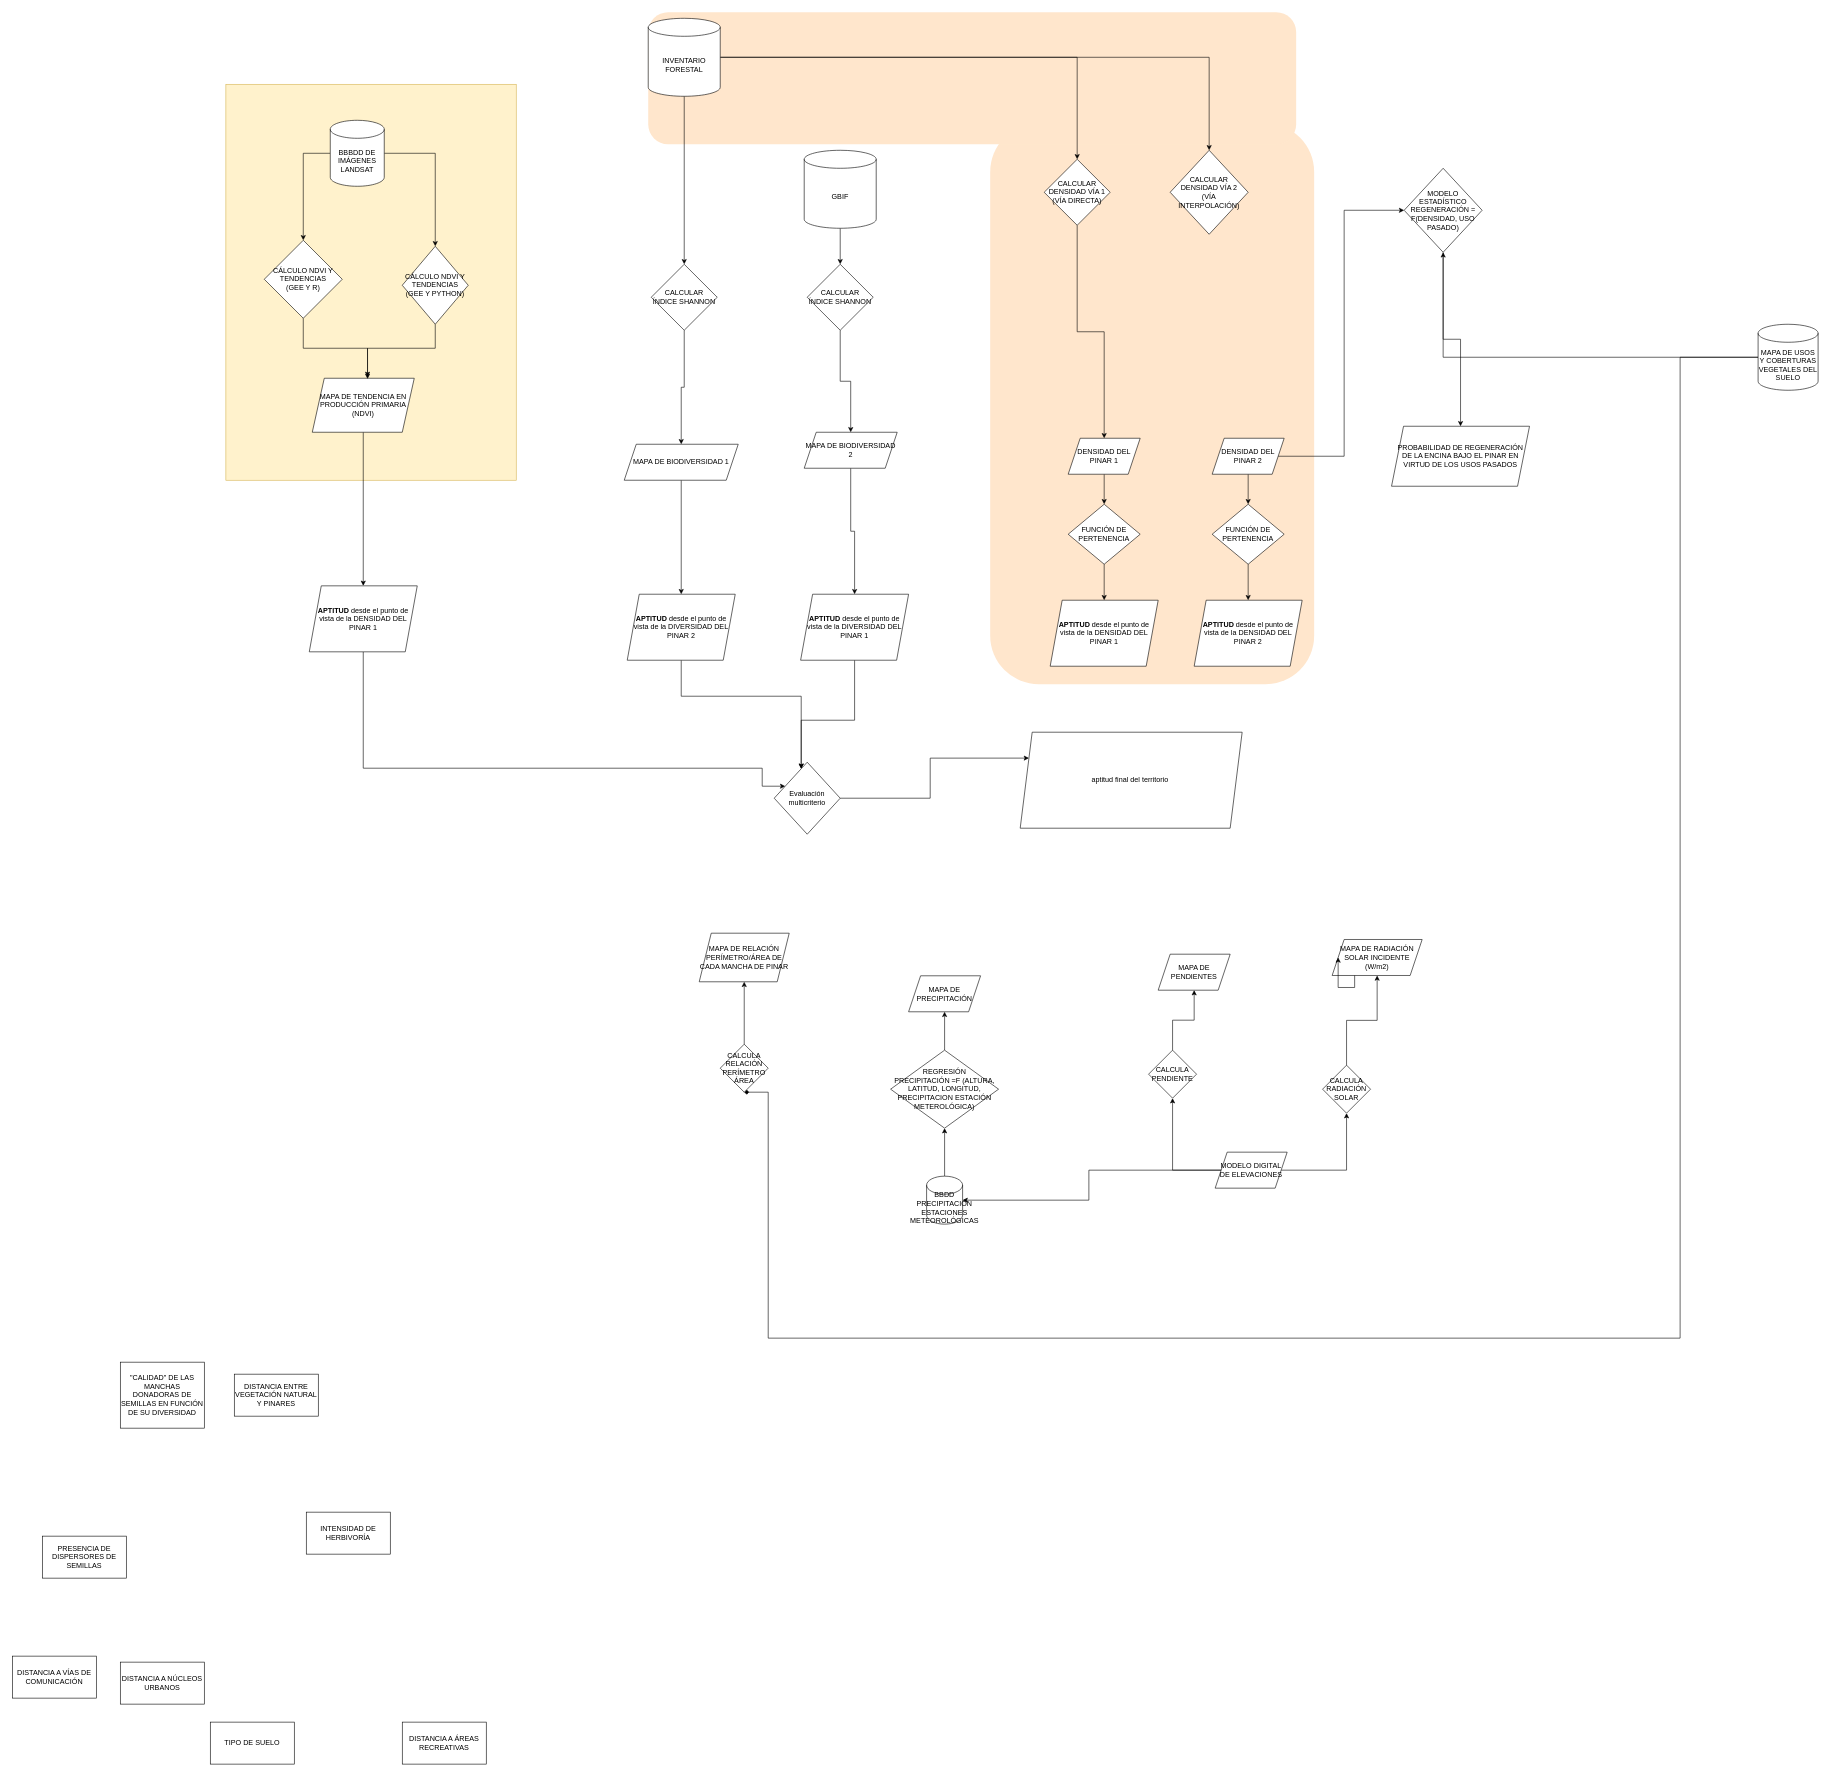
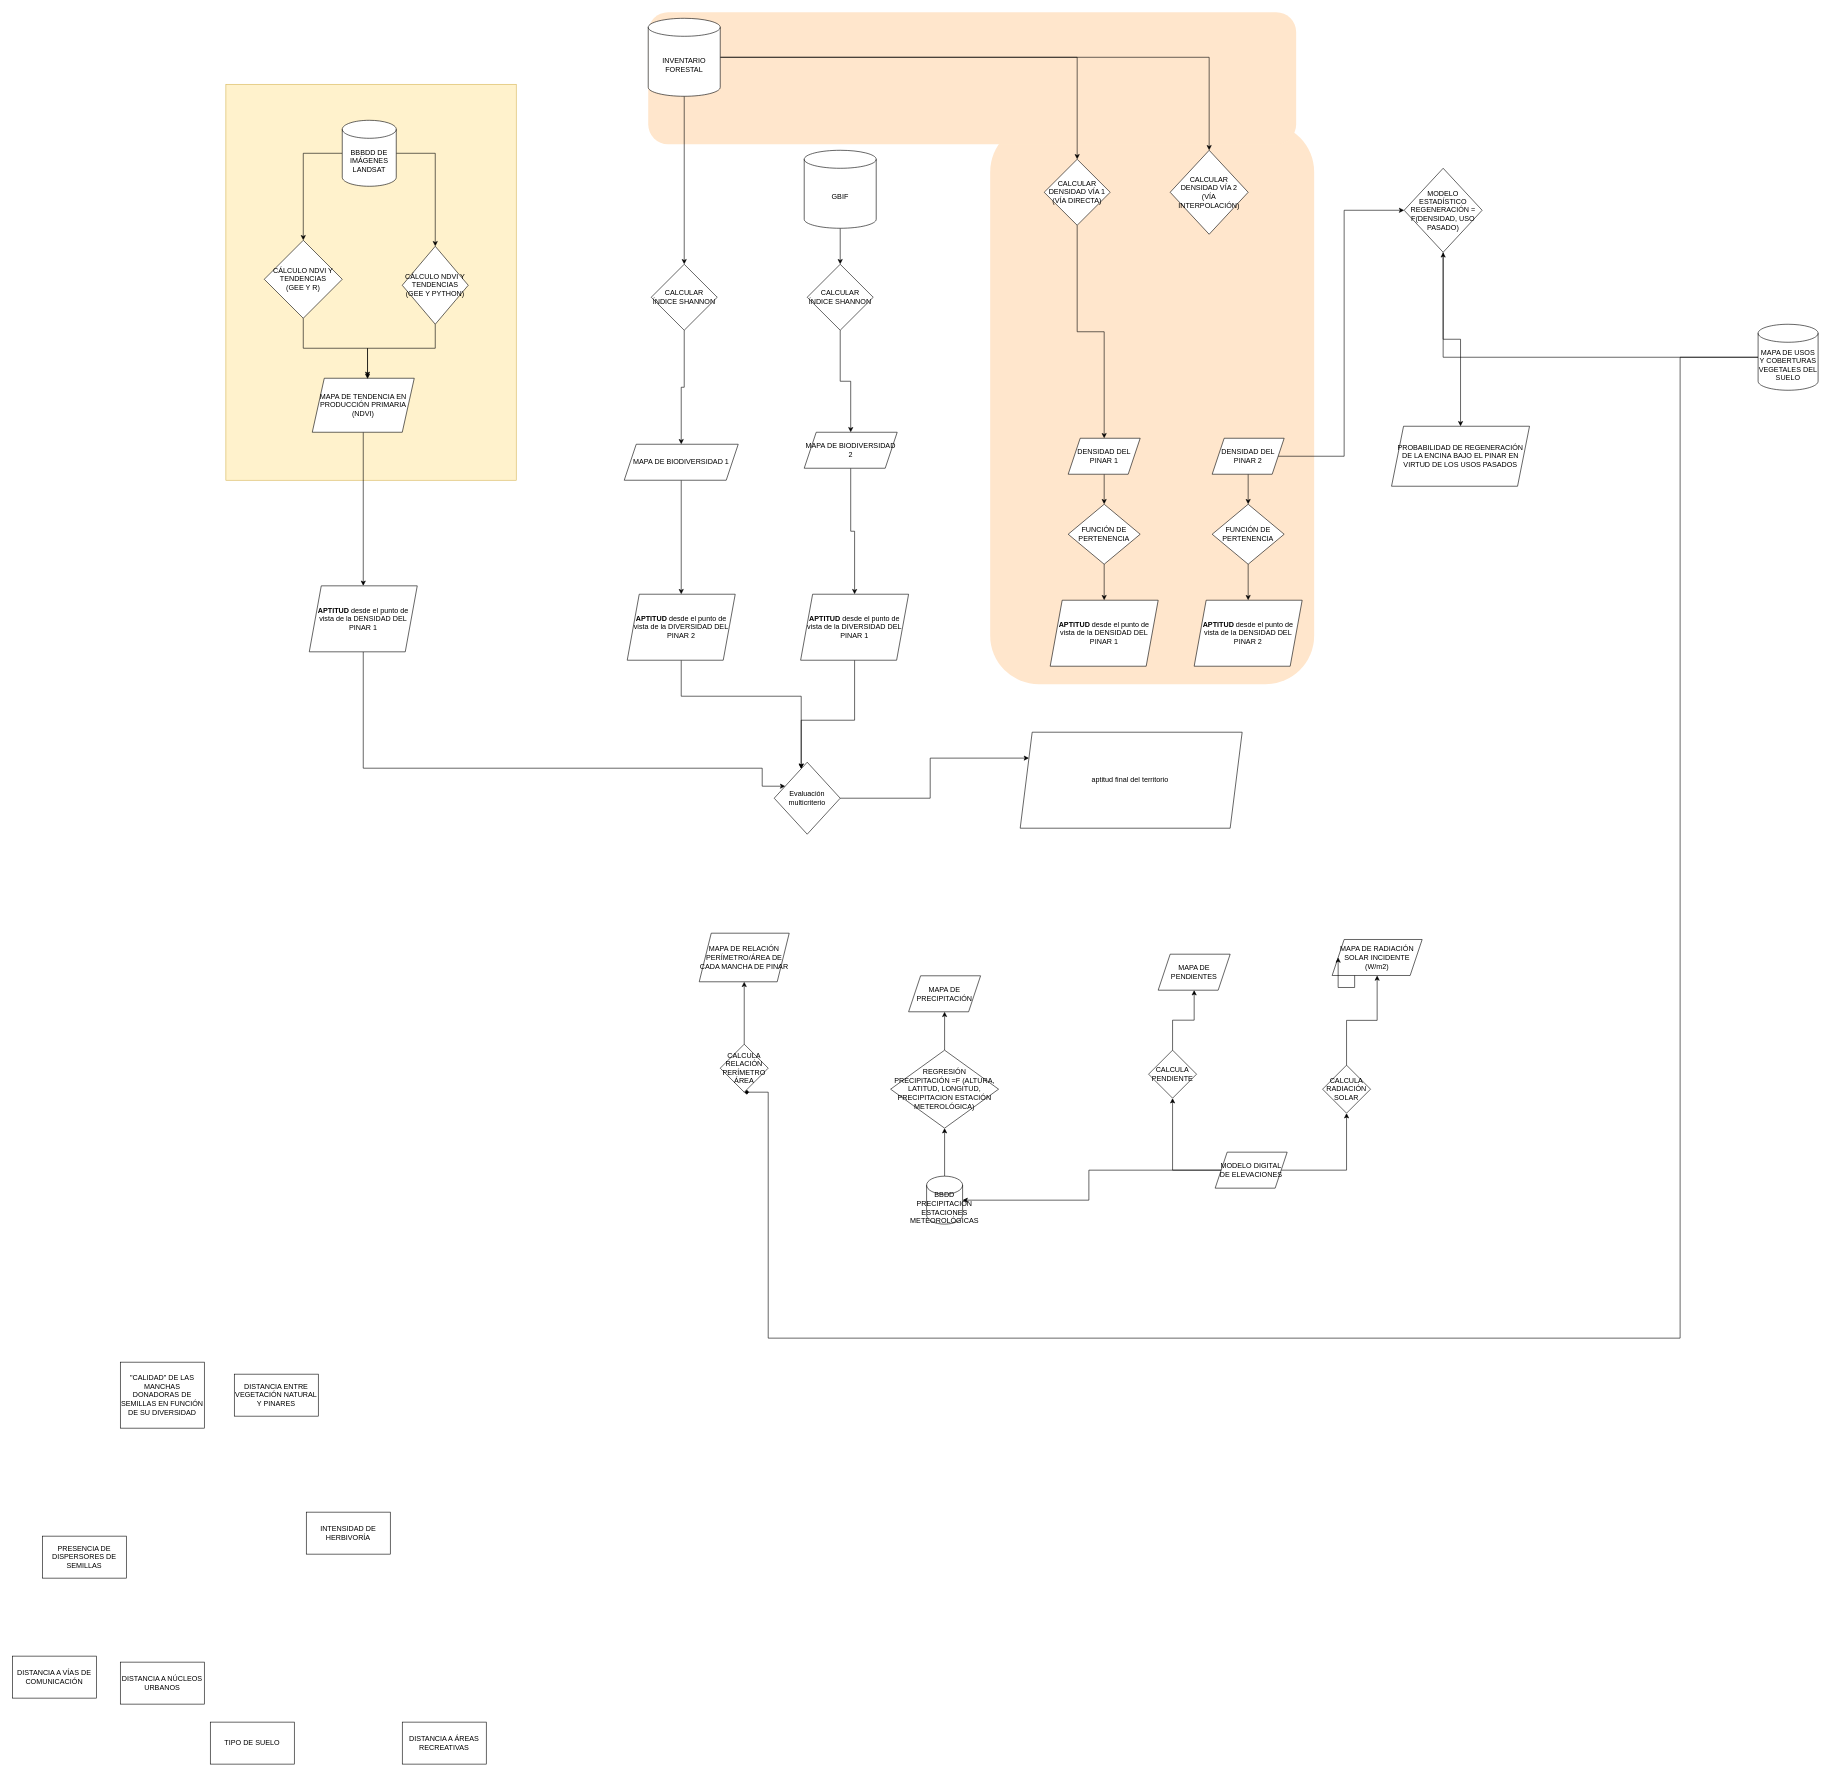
node "BBBDD DE IMÁGENES LANDSAT": moved (357, 153) -> (369, 153)
